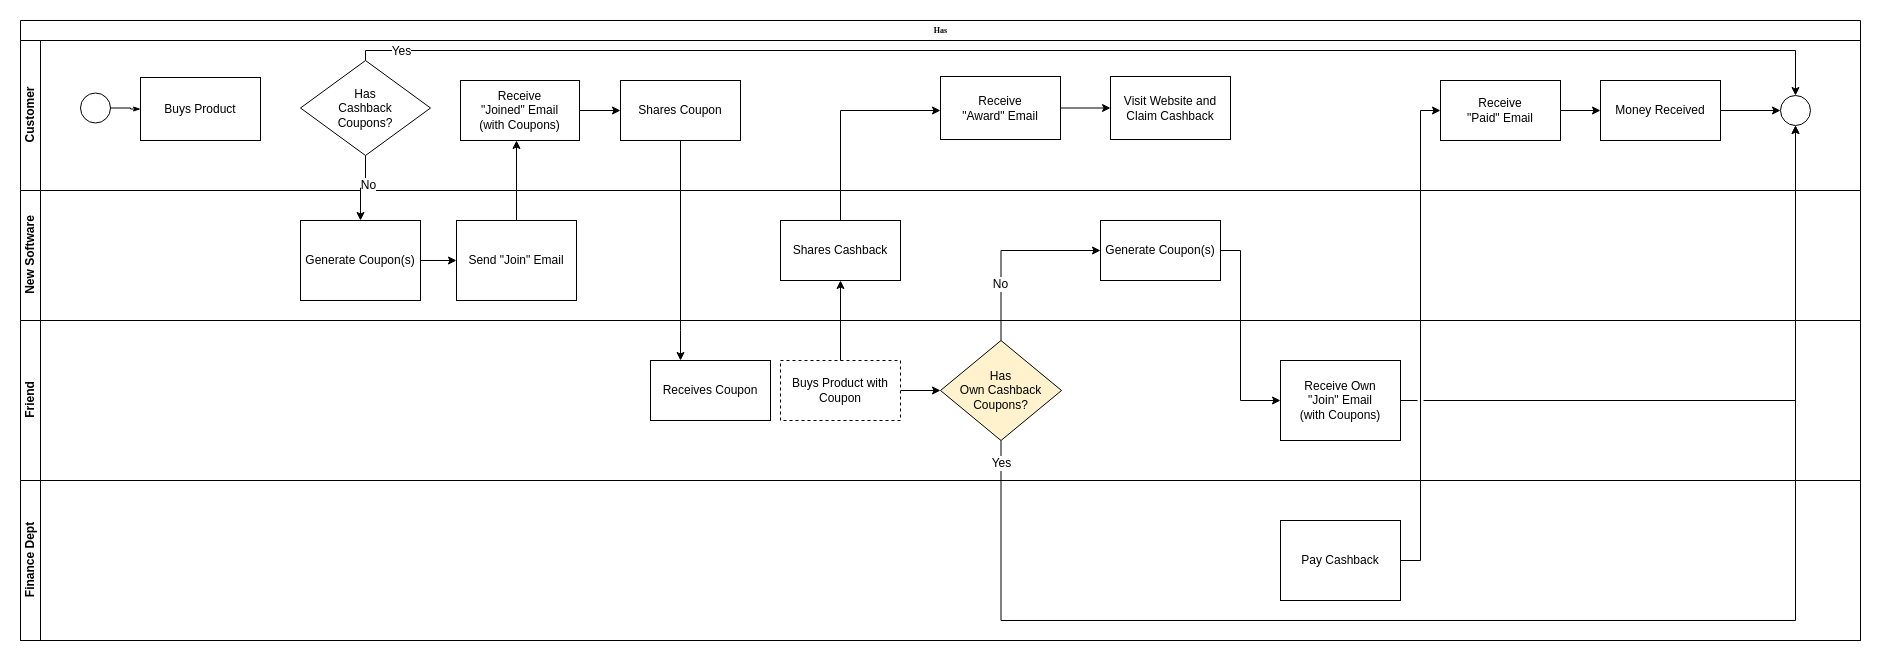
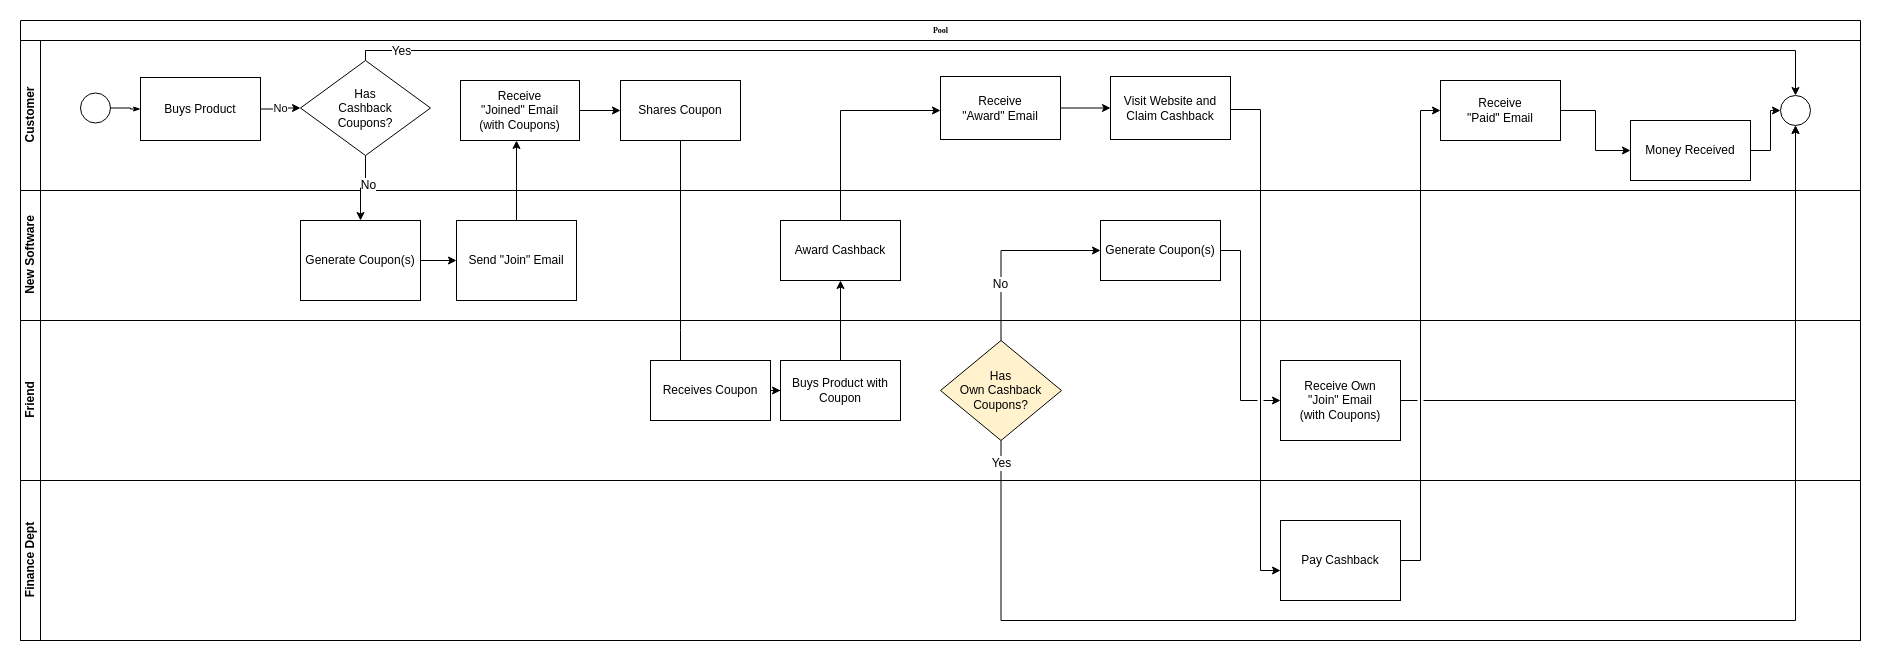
node "Has": label "Has" -> "Pool"
edge "Buys Product" -> "Has Cashback Coupons?": added, label "No"
node "Money Received": moved (1661, 111) -> (1691, 151)
node "Shares Cashback": label "Shares Cashback" -> "Award Cashback"
edge "Visit Website and Claim Cashback" -> "Pay Cashback": added
edge "Shares Coupon" -> "Receives Coupon": arrowhead classic -> none
edge "Receives Coupon" -> "Buys Product with Coupon": added
node "Buys Product with Coupon": style dashed -> solid
edge "Buys Product with Coupon" -> "Has Own Cashback Coupons?": removed
